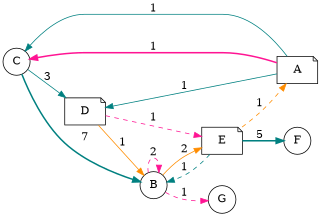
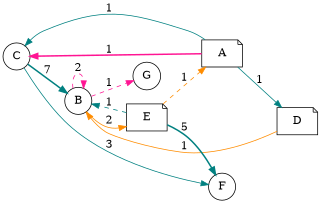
edge "C" -> "D": now "C" -> "F"
edge "D" -> "E": removed, label "1"
